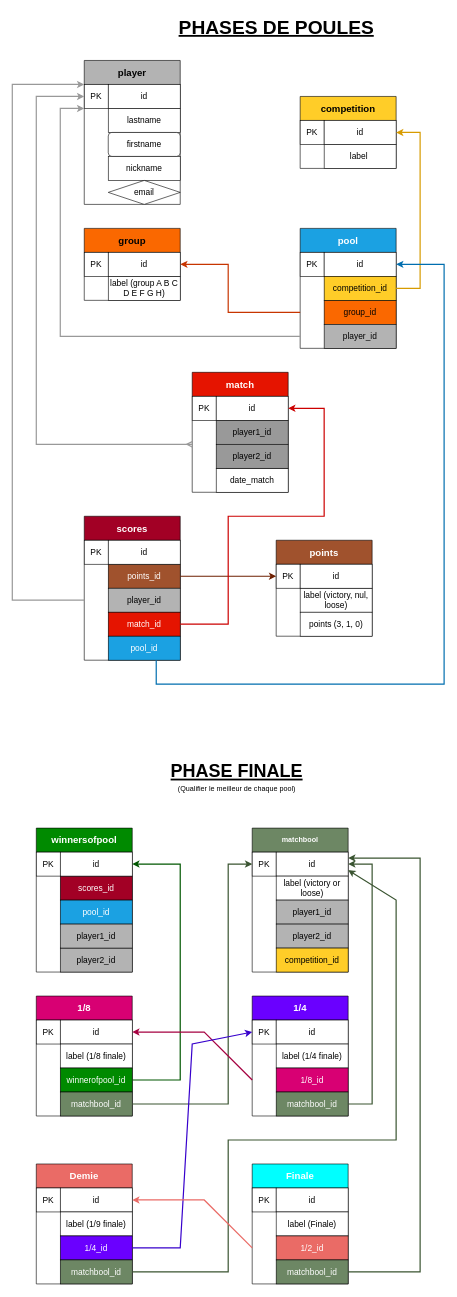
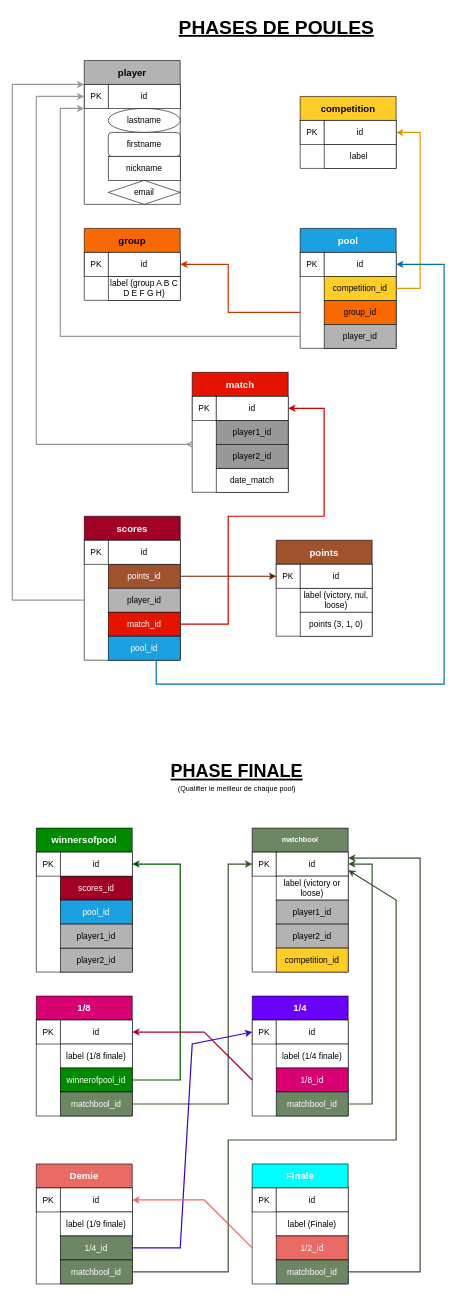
node "lastname": shape rectangle -> ellipse
node "1/4_id": fillcolor #6a00ff -> #6d8764
